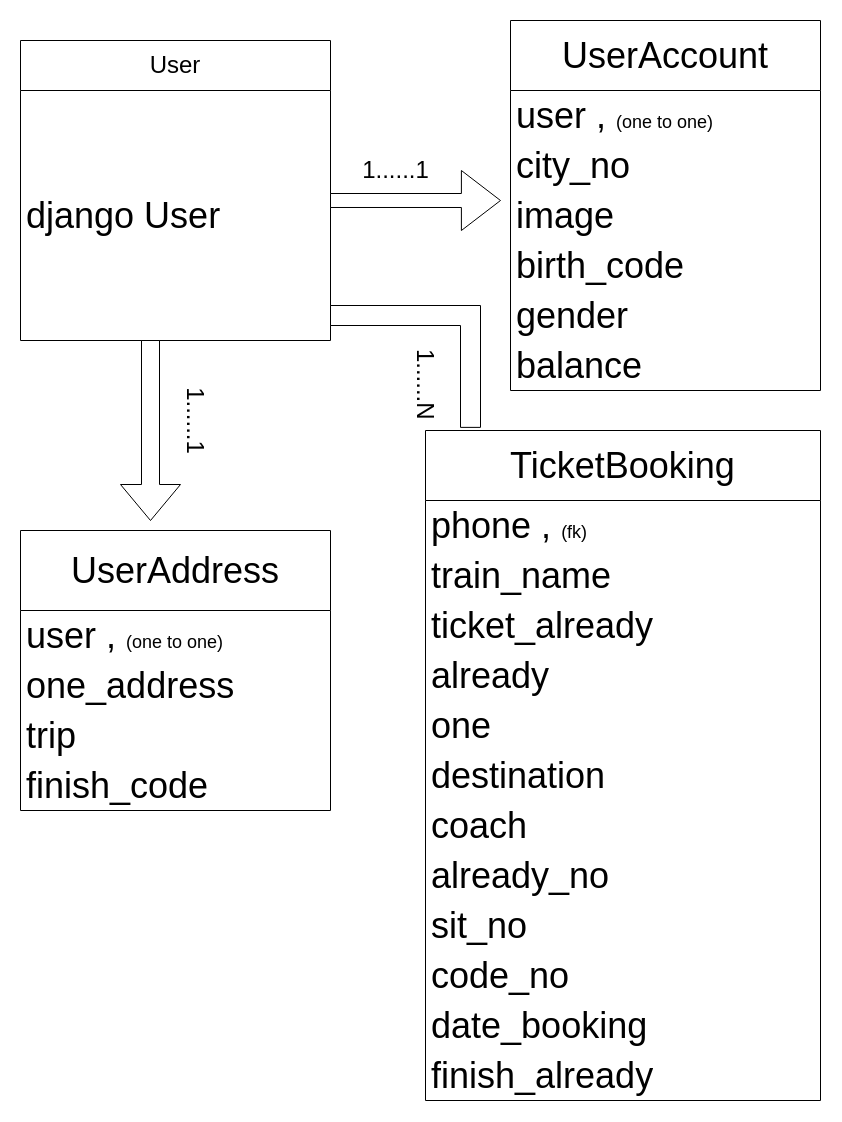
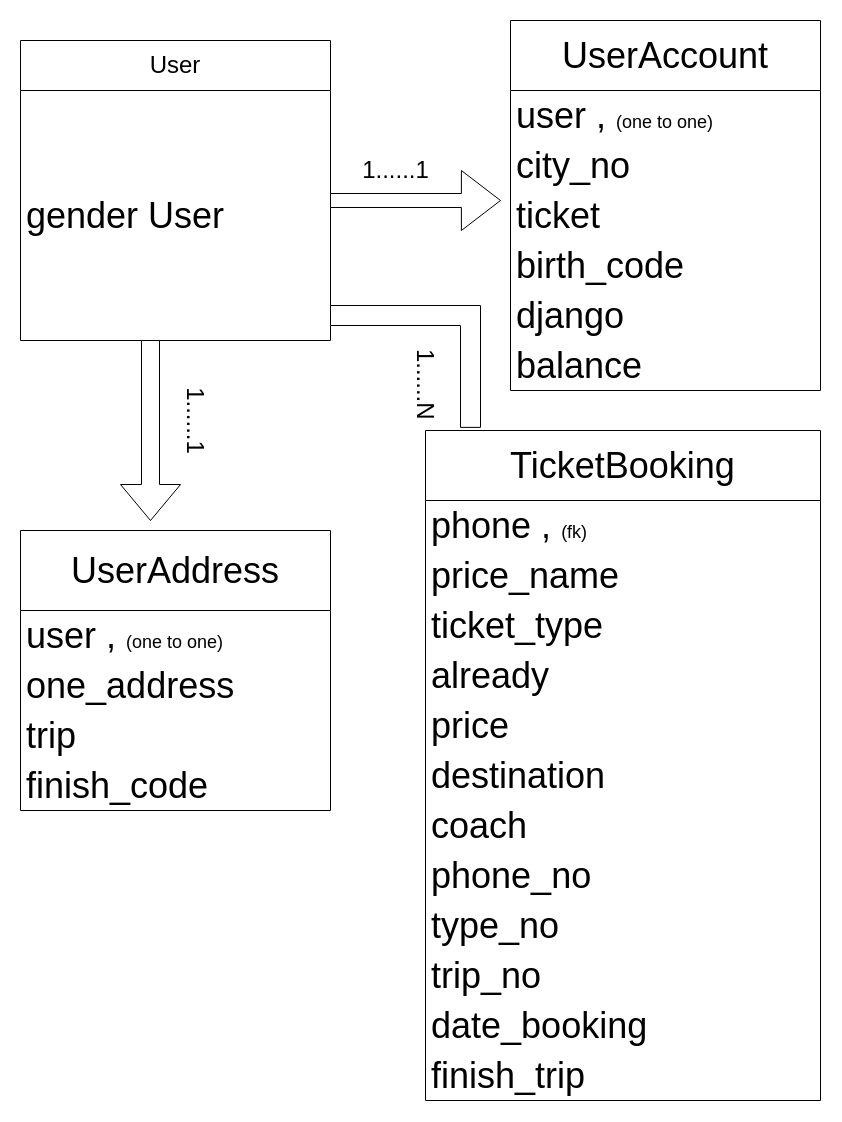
node "django User": label "django User" -> "gender User"
node "image": label "image" -> "ticket"
node "gender": label "gender" -> "django"
node "train_name": label "train_name" -> "price_name"
node "ticket_already": label "ticket_already" -> "ticket_type"
node "one": label "one" -> "price"
node "already_no": label "already_no" -> "phone_no"
node "sit_no": label "sit_no" -> "type_no"
node "code_no": label "code_no" -> "trip_no"
node "finish_already": label "finish_already" -> "finish_trip"
